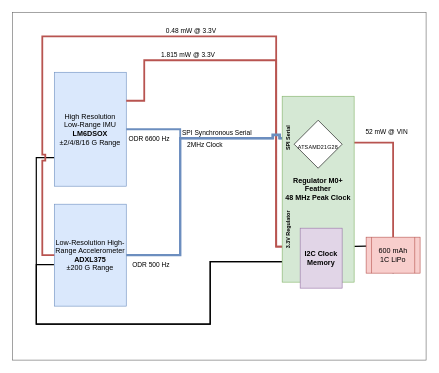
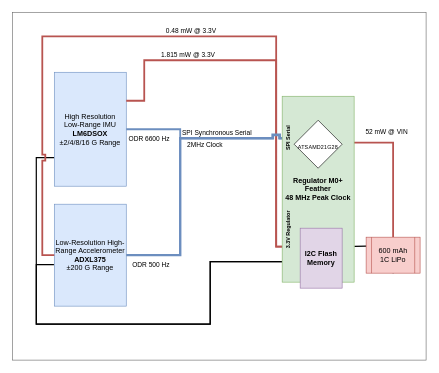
node "I2C Clock Memory": label "I2C Clock Memory" -> "I2C Flash Memory"
